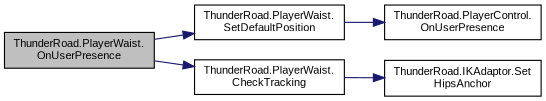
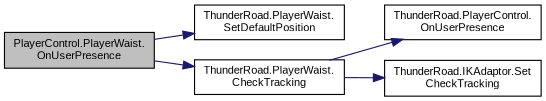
edge "ThunderRoad.PlayerWaist. SetDefaultPosition" -> "ThunderRoad.PlayerControl. OnUserPresence": now "ThunderRoad.PlayerWaist. CheckTracking" -> "ThunderRoad.PlayerControl. OnUserPresence"
node "ThunderRoad.PlayerWaist. OnUserPresence": label "ThunderRoad.PlayerWaist. OnUserPresence" -> "PlayerControl.PlayerWaist. OnUserPresence"
node "ThunderRoad.IKAdaptor.Set HipsAnchor": label "ThunderRoad.IKAdaptor.Set HipsAnchor" -> "ThunderRoad.IKAdaptor.Set CheckTracking"
